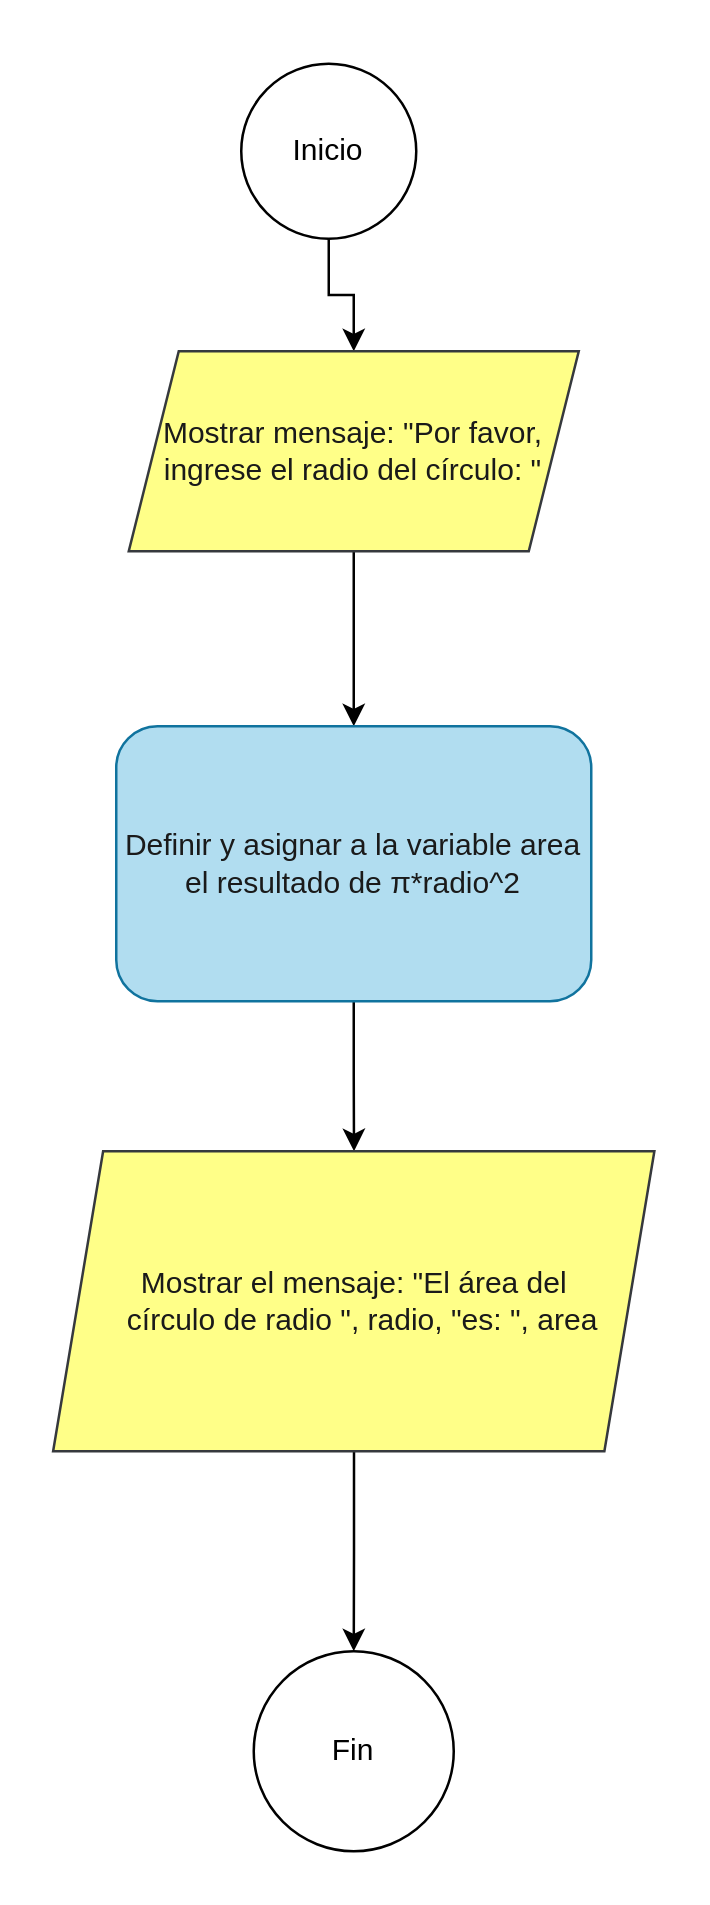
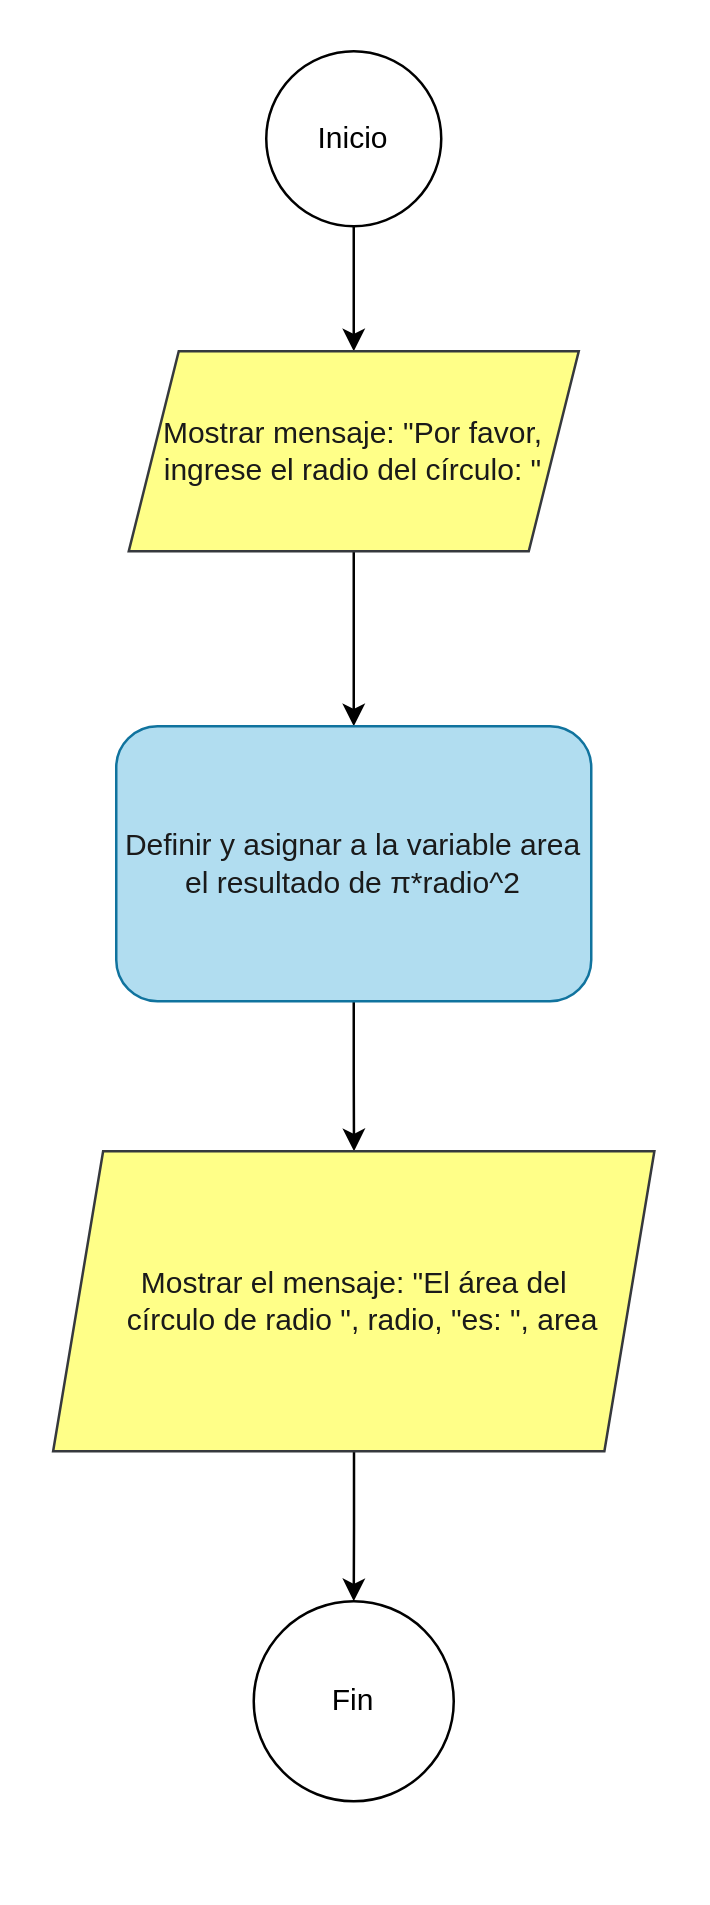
node "Inicio": moved (329, 151) -> (354, 139)
node "Fin": moved (354, 1751) -> (354, 1701)
